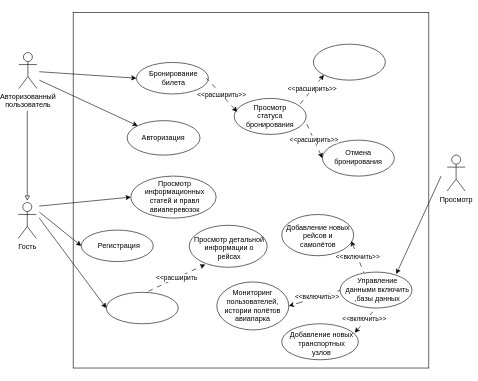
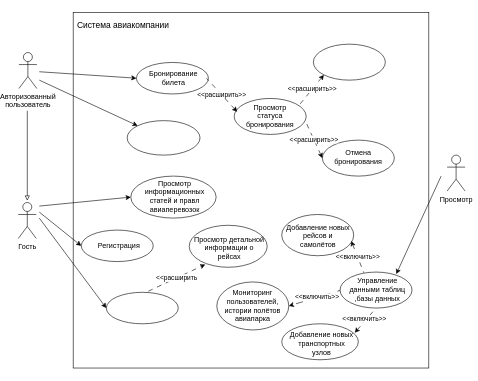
node "Система авиакомпании": added
node "Авторизация": removed
node "Управление данными включить ,базы данных": label "Управление данными включить ,базы данных" -> "Управление данными таблиц ,базы данных"
